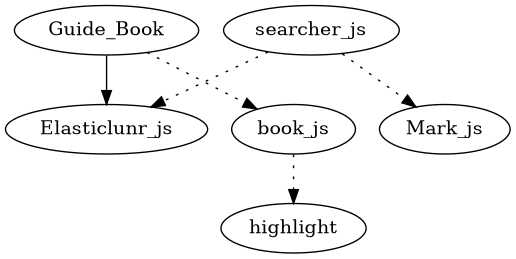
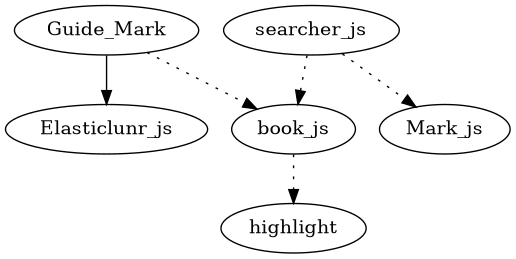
node "Guide_Book": label "Guide_Book" -> "Guide_Mark"
edge "searcher_js" -> "Elasticlunr_js": now "searcher_js" -> "book_js"
